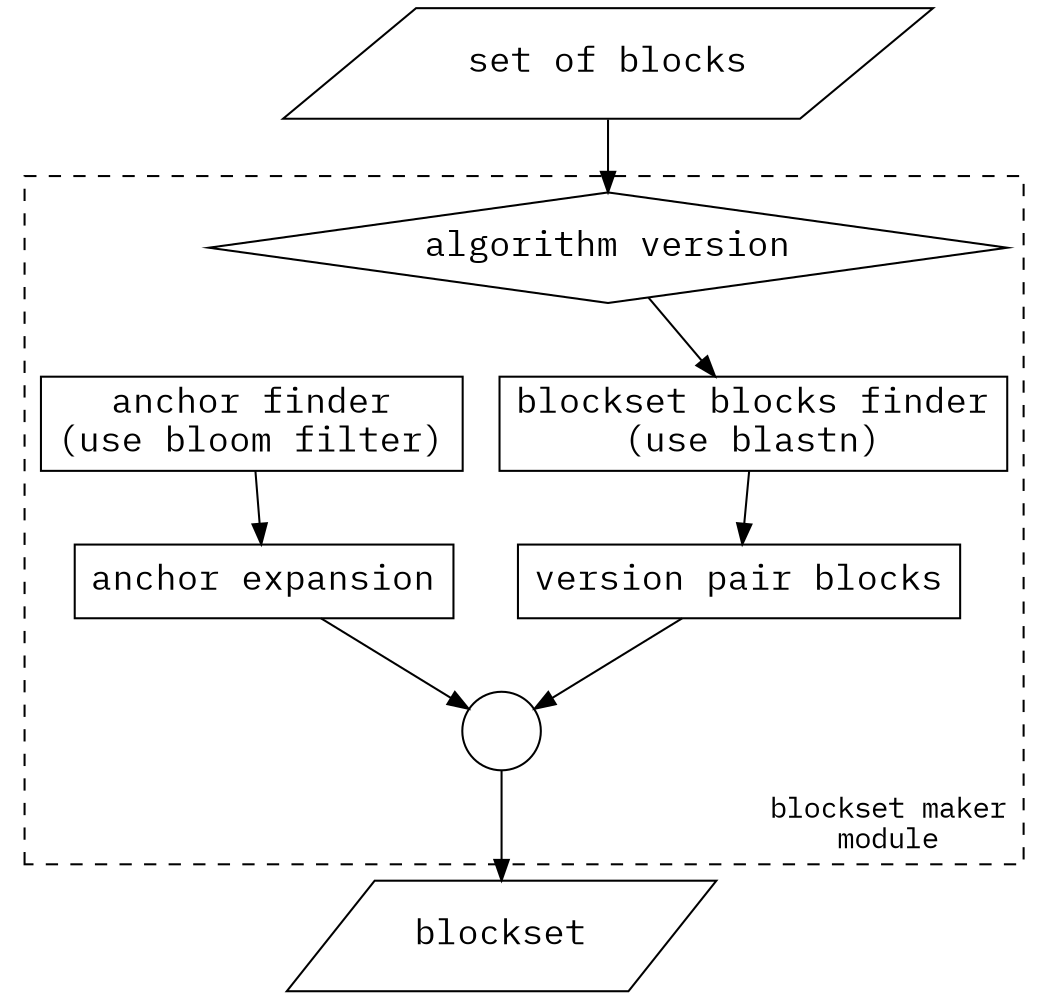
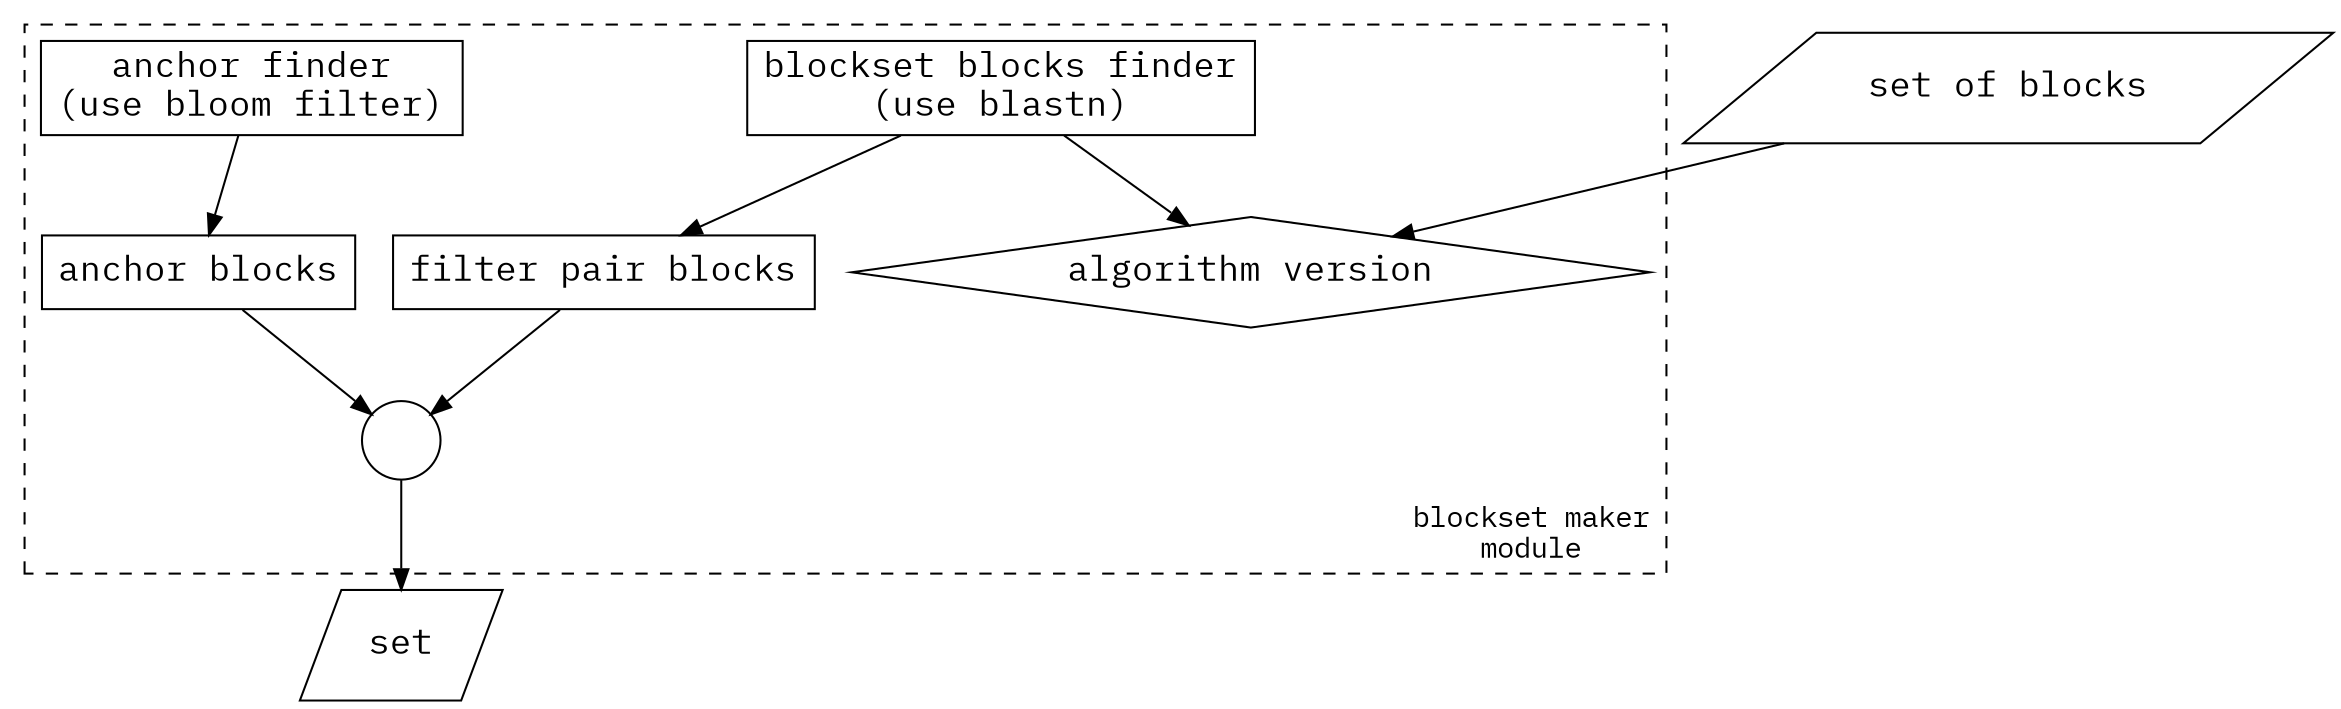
edge "algorithm version" -> "blockset blocks finder (use blastn)": reversed
node "anchor expansion": label "anchor expansion" -> "anchor blocks"
node "version pair blocks": label "version pair blocks" -> "filter pair blocks"
node "blockset": label "blockset" -> "set"
